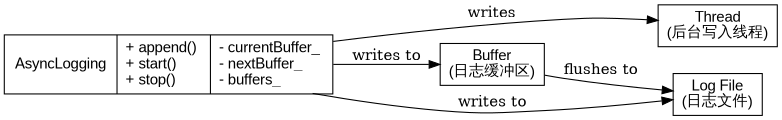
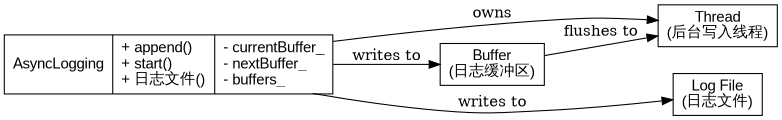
edge "AsyncLogging" -> "Thread (后台写入线程)": label "writes" -> "owns"
node "AsyncLogging": text "+ stop()" -> "+ 日志文件()"
edge "Buffer (日志缓冲区)" -> "Log File (日志文件)": now "Buffer (日志缓冲区)" -> "Thread (后台写入线程)"
